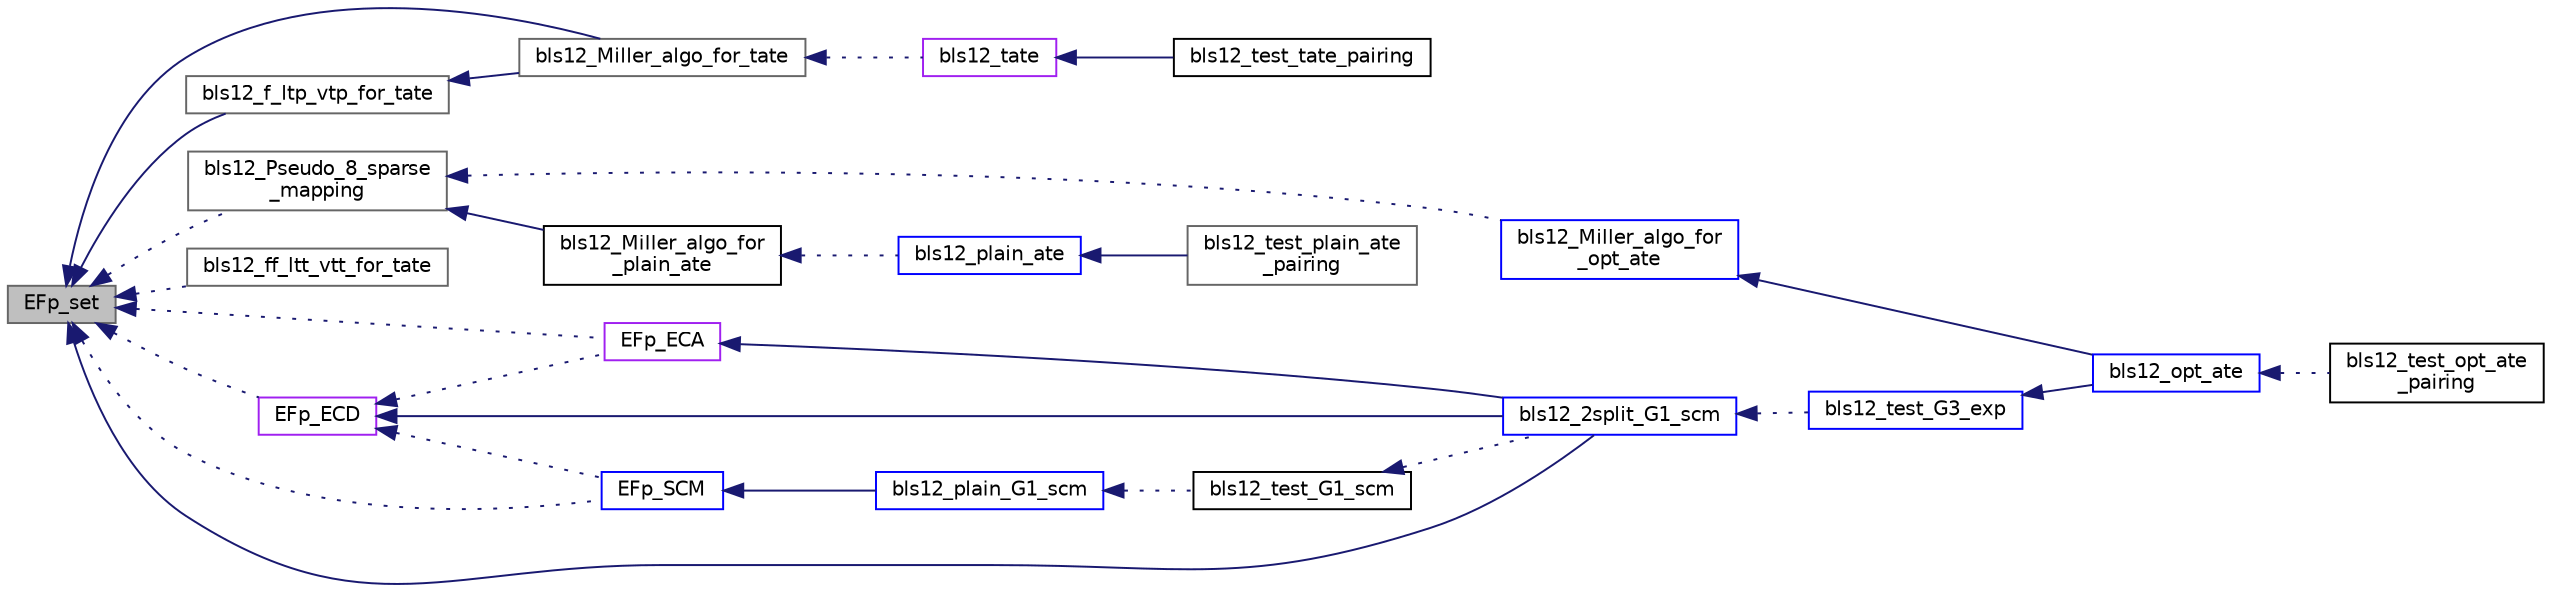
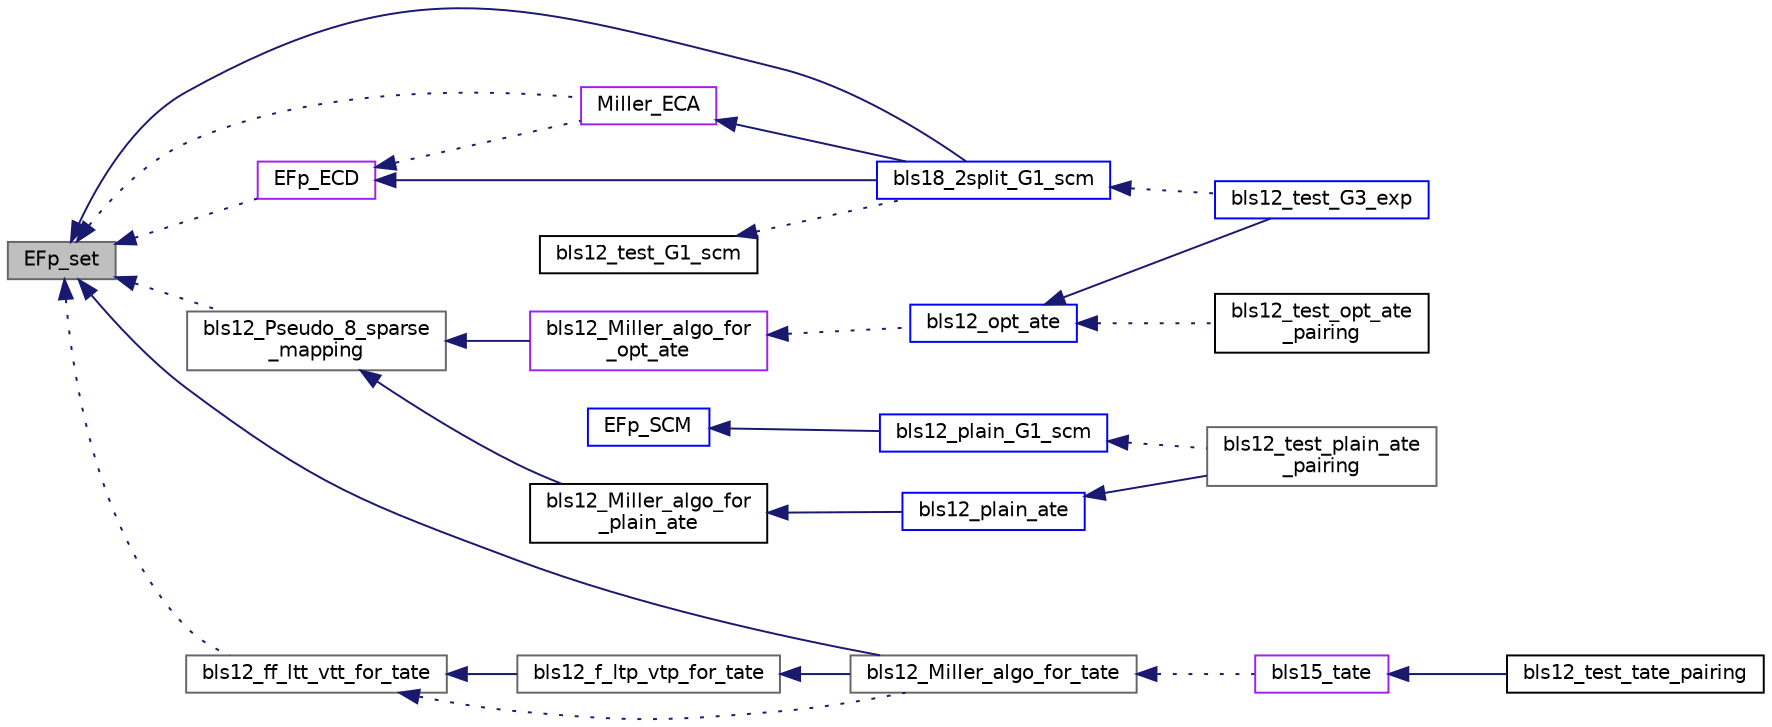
node "bls12_tate": label "bls12_tate" -> "bls15_tate"
edge "bls12_Miller_algo_for _opt_ate" -> "bls12_Pseudo_8_sparse _mapping": style dotted -> solid
edge "bls12_f_ltp_vtp_for_tate" -> "EFp_set": now "bls12_f_ltp_vtp_for_tate" -> "bls12_ff_ltt_vtt_for_tate"
node "bls12_Miller_algo_for _opt_ate": color blue -> purple
edge "bls12_plain_ate" -> "bls12_Miller_algo_for _plain_ate": style dotted -> solid
edge "bls12_opt_ate" -> "bls12_Miller_algo_for _opt_ate": style solid -> dotted
node "EFp_ECA": label "EFp_ECA" -> "Miller_ECA"
edge "bls12_opt_ate" -> "bls12_test_G3_exp": reversed
node "bls12_2split_G1_scm": label "bls12_2split_G1_scm" -> "bls18_2split_G1_scm"
edge "EFp_SCM" -> "EFp_ECD": removed
edge "bls12_test_G1_scm" -> "bls12_plain_G1_scm": now "bls12_test_plain_ate _pairing" -> "bls12_plain_G1_scm"
edge "EFp_SCM" -> "EFp_set": removed
edge "bls12_Miller_algo_for_tate" -> "bls12_ff_ltt_vtt_for_tate": added
